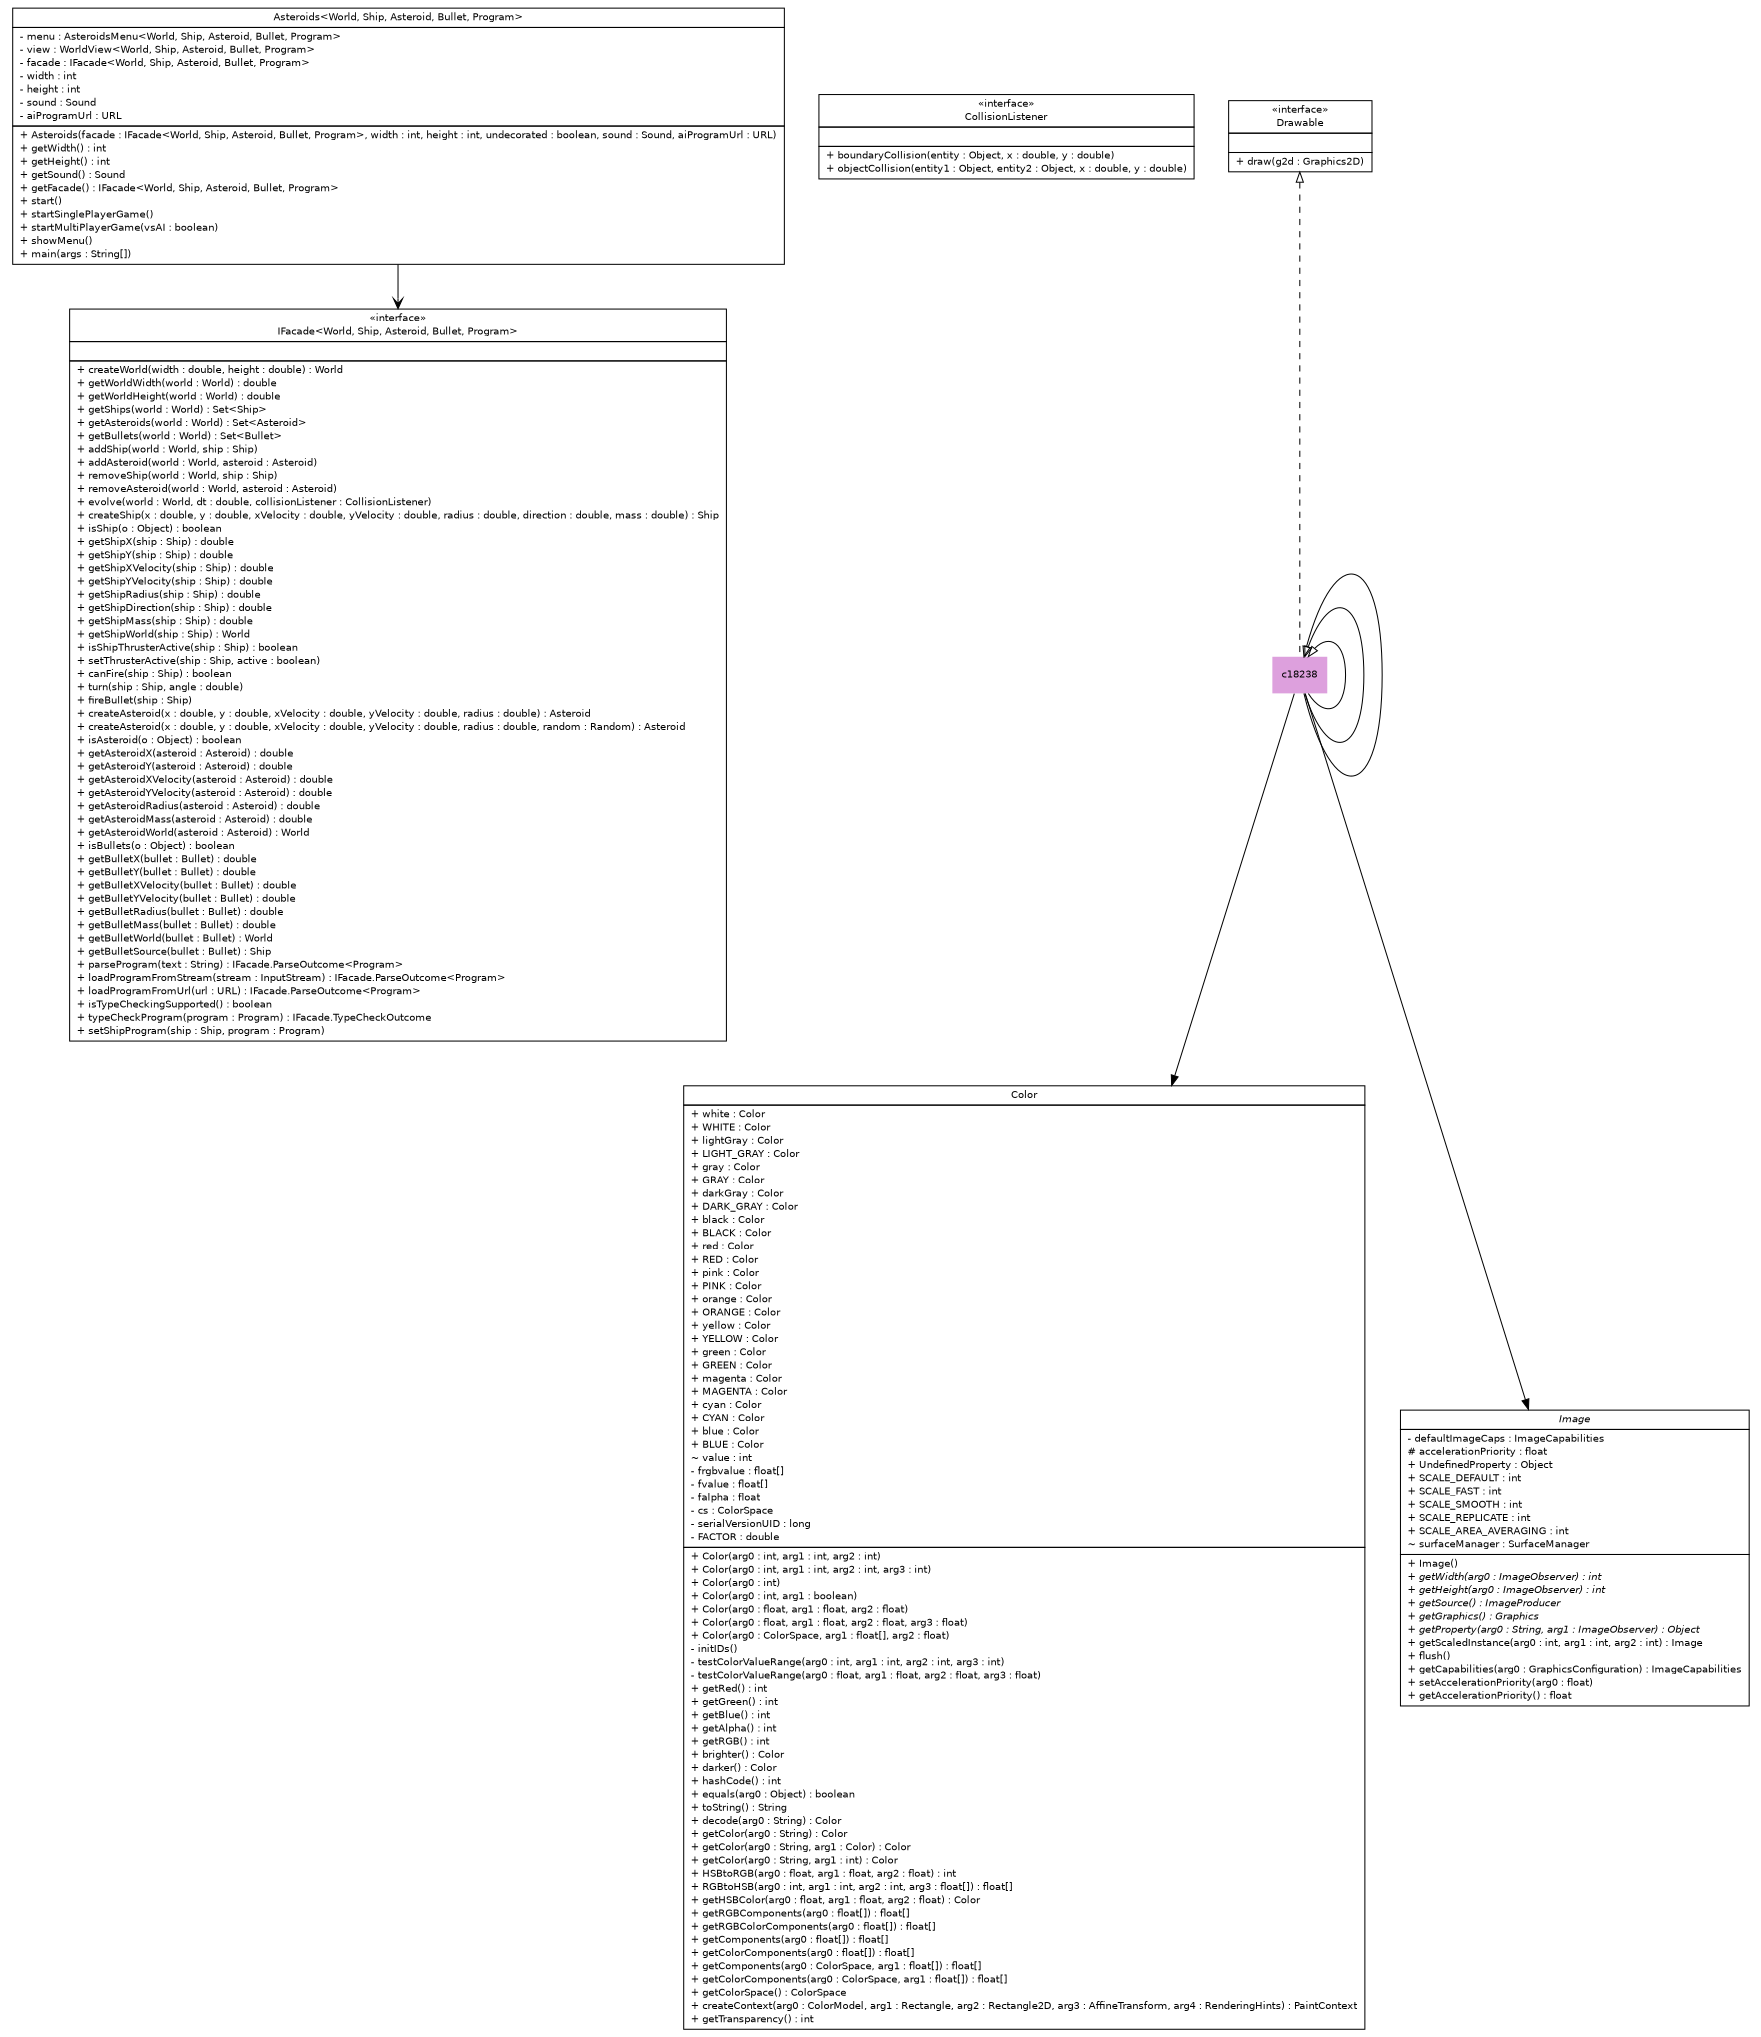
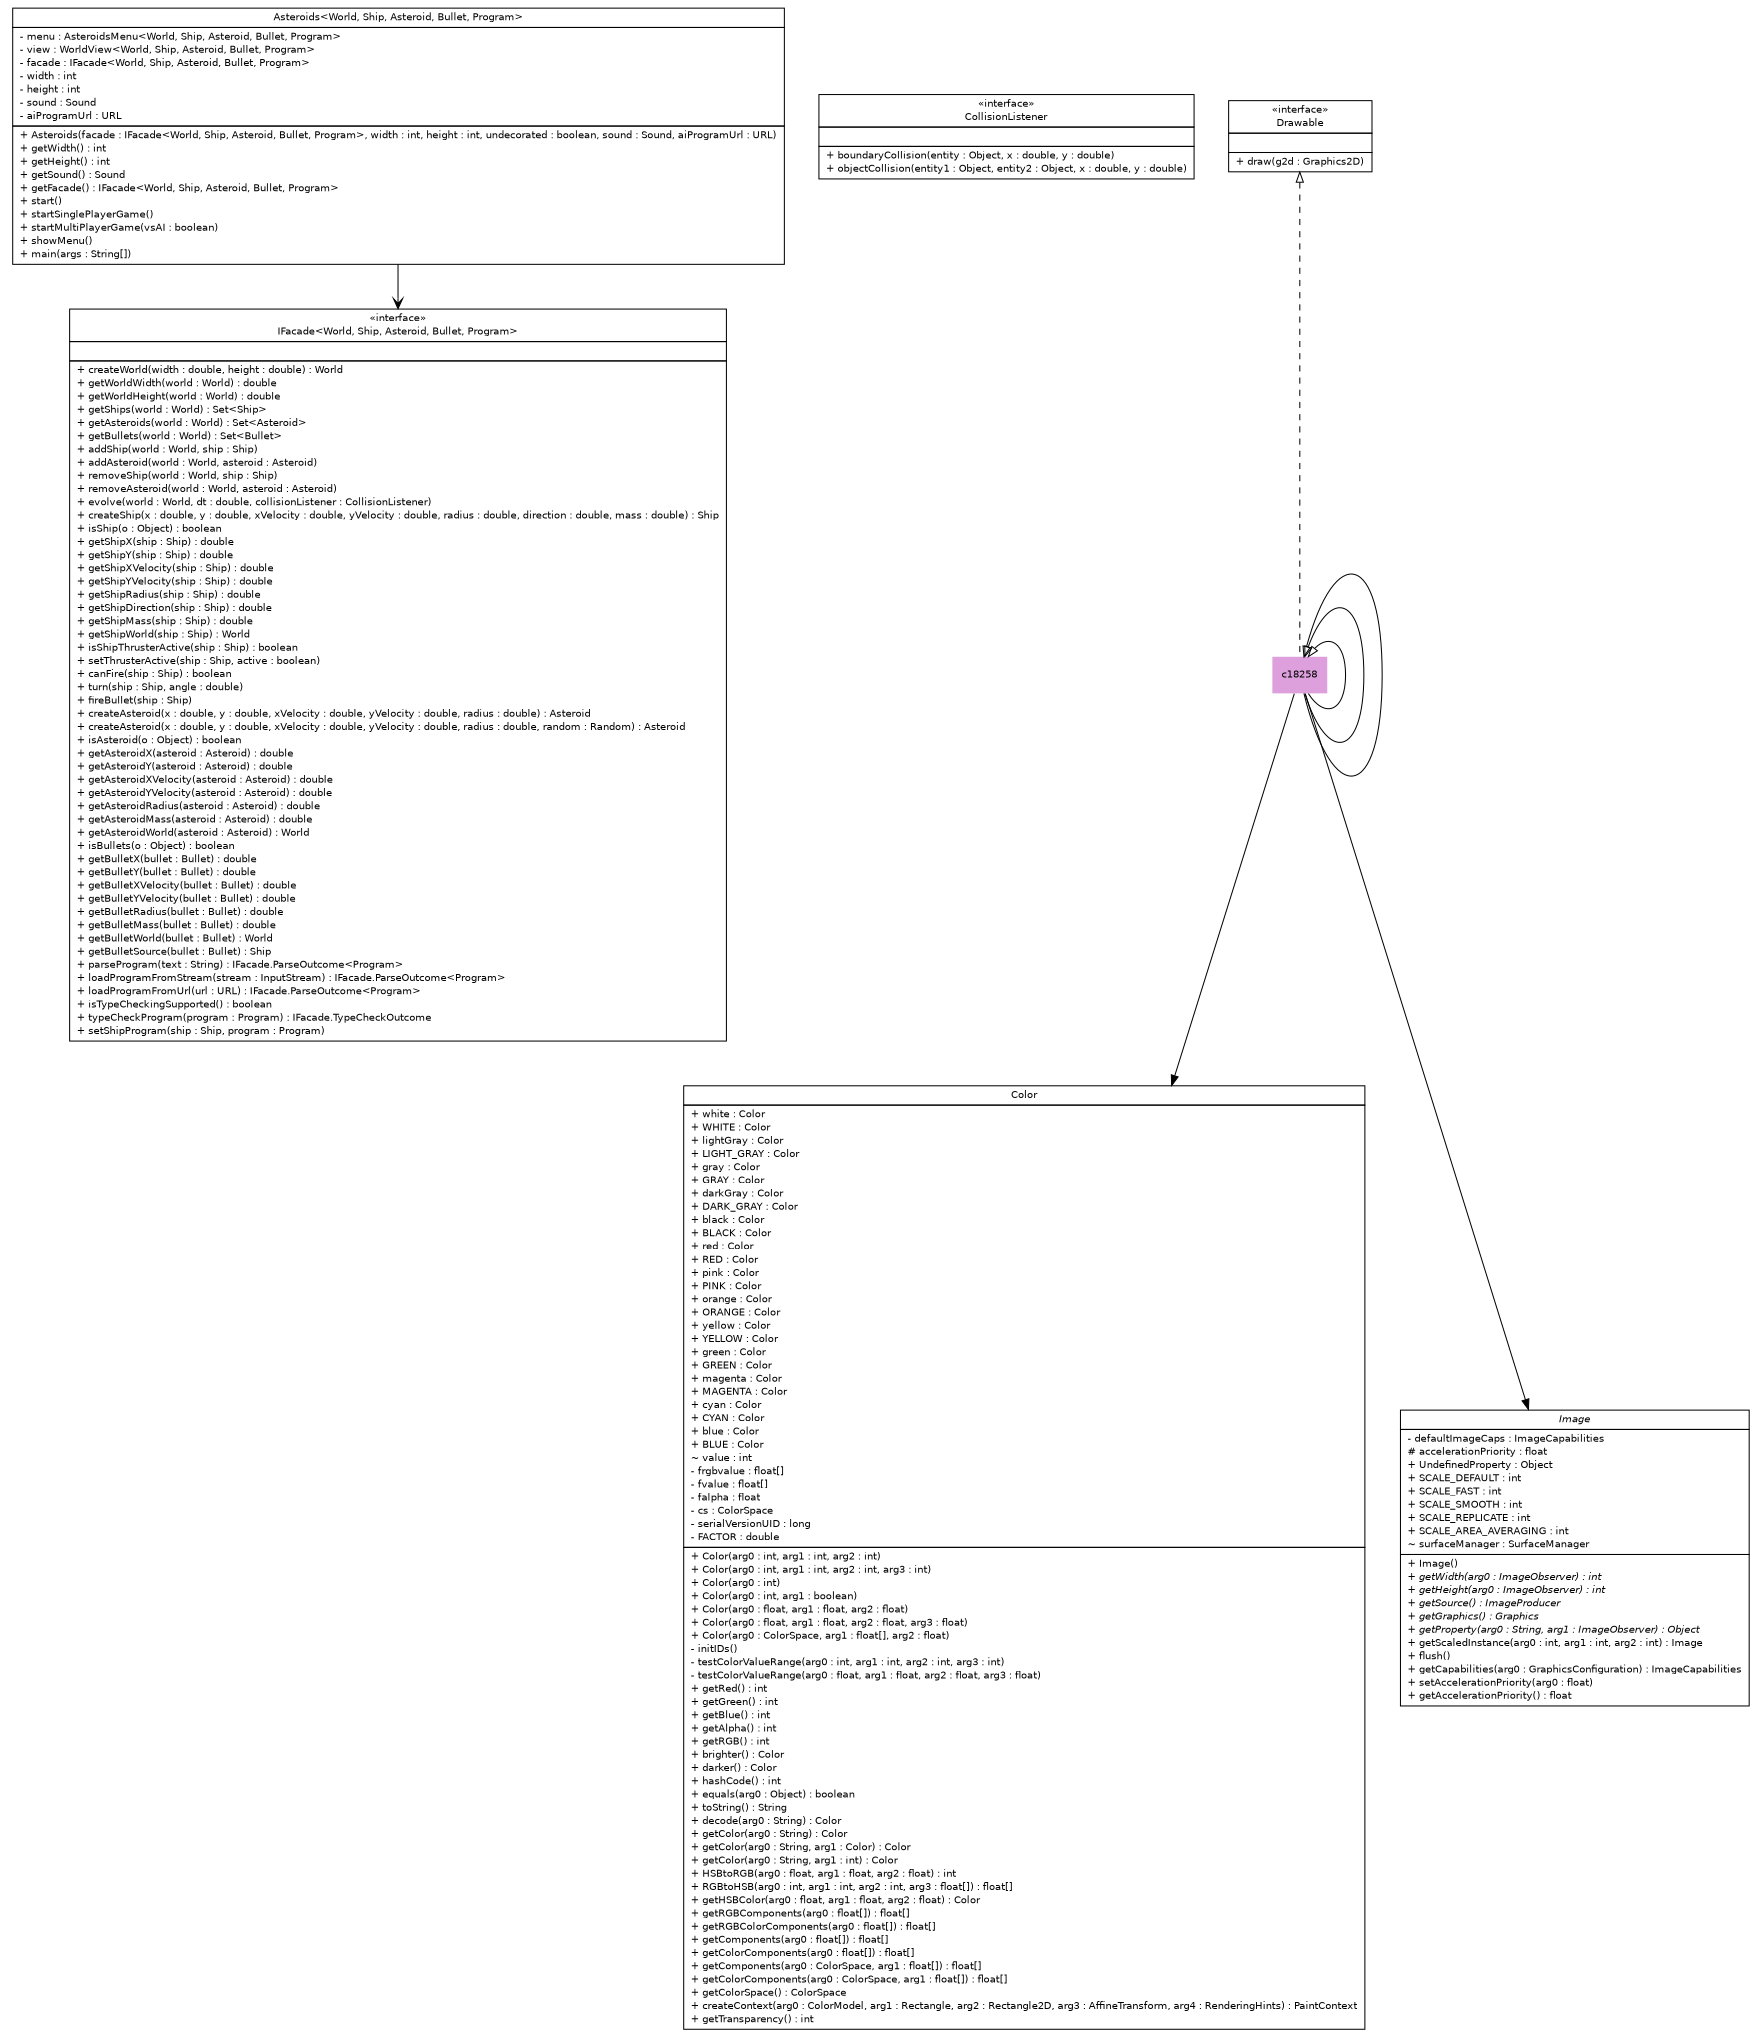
node "c18238": label "c18238" -> "c18258"
